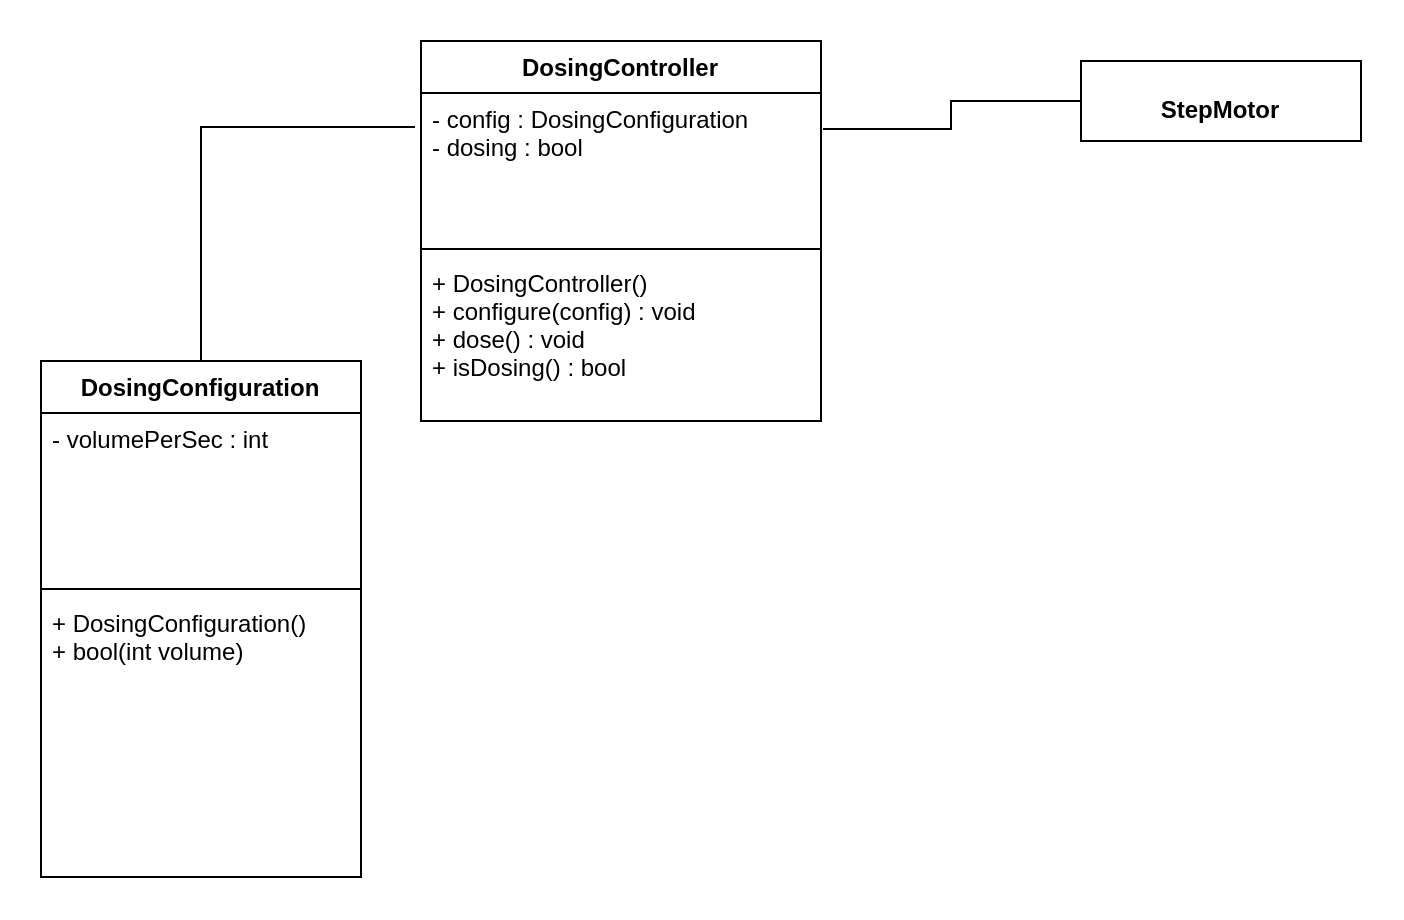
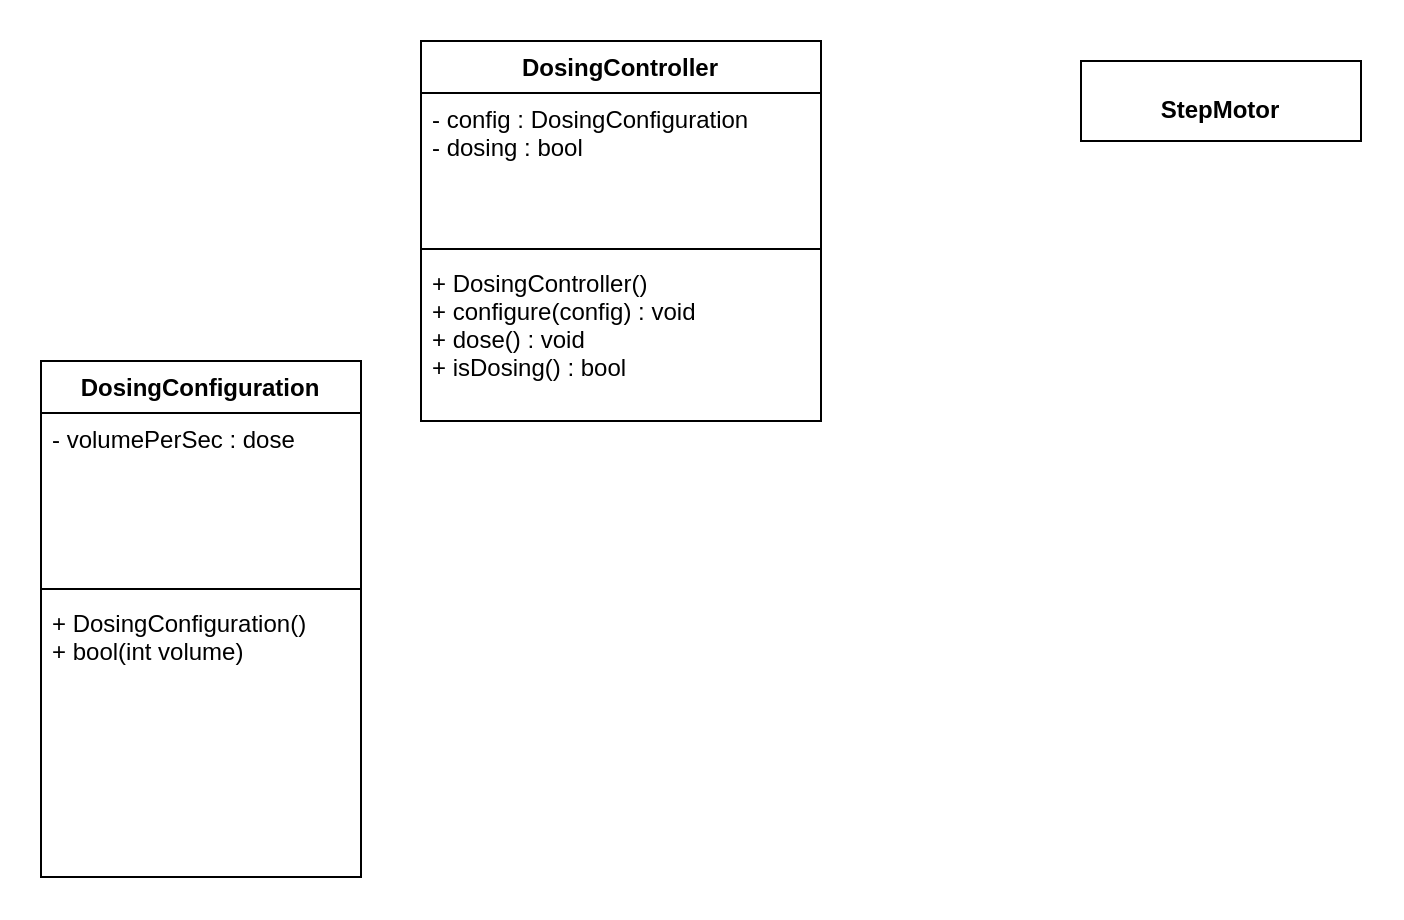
edge "StepMotor" -- "- config : DosingConfiguration - dosing : bool": removed
edge "- config : DosingConfiguration - dosing : bool" -- "DosingConfiguration": removed
node "- volumePerSec : int": label "- volumePerSec : int" -> "- volumePerSec : dose"
